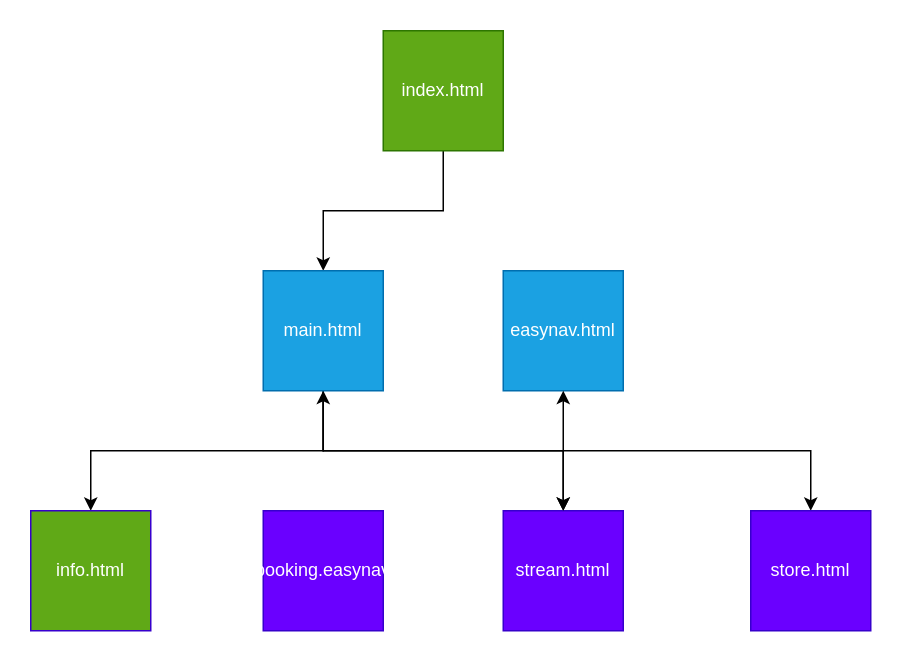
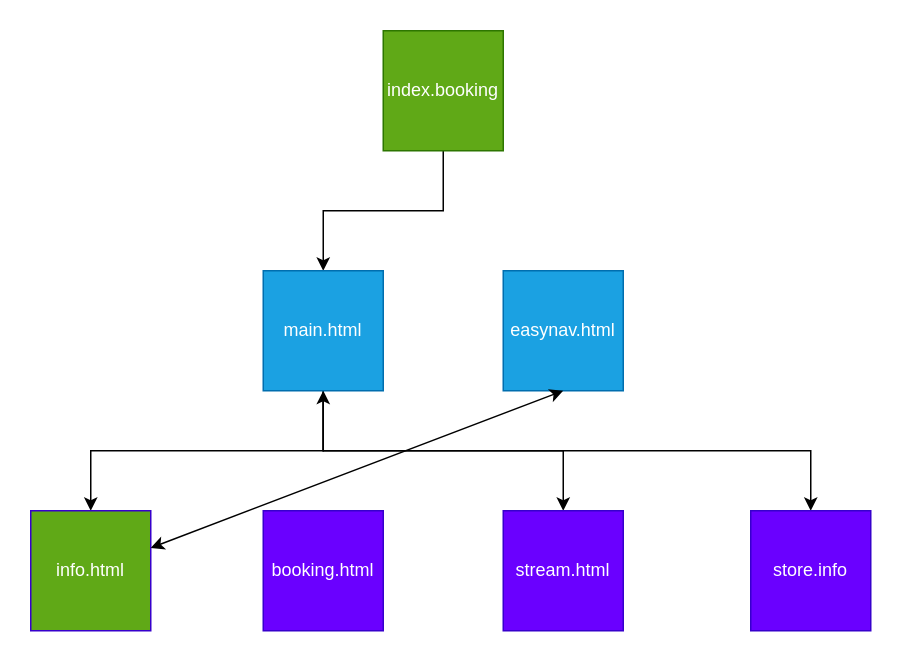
node "index.html": label "index.html" -> "index.booking"
edge "easynav.html" -- "stream.html": now "easynav.html" -- "info.html"
node "booking.easynav": label "booking.easynav" -> "booking.html"
node "store.html": label "store.html" -> "store.info"
